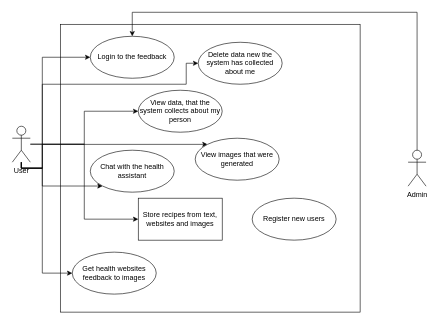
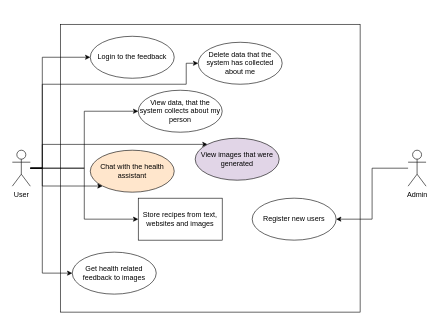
edge "Admin" -> "Login to the feedback": removed
node "Delete data new the system has collected about me": label "Delete data new the system has collected about me" -> "Delete data that the system has collected about me"
node "User": moved (21, 144) -> (21, 168)
node "View images that were generated": fillcolor #ffffff -> #e1d5e7
edge "Admin" -> "Register new users": added
node "Chat with the health assistant": fillcolor #ffffff -> #ffe6cc
node "Get health websites feedback to images": label "Get health websites feedback to images" -> "Get health related feedback to images"
